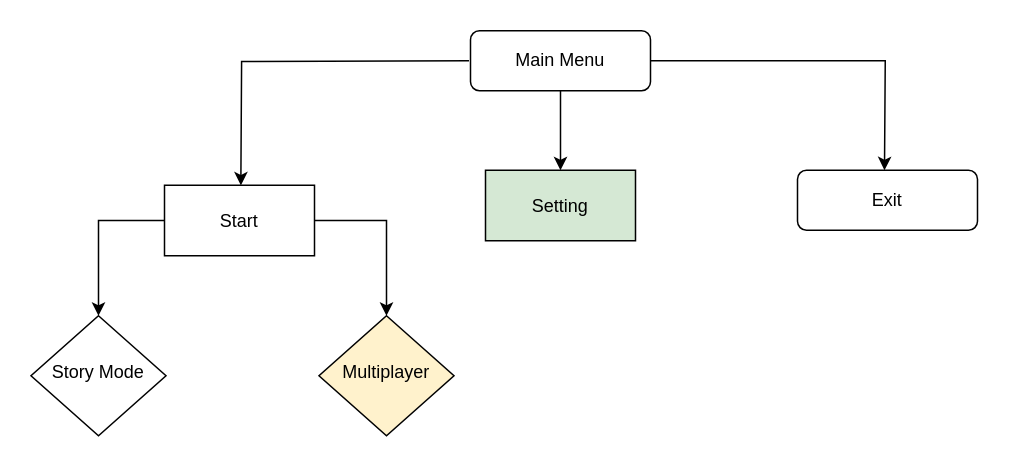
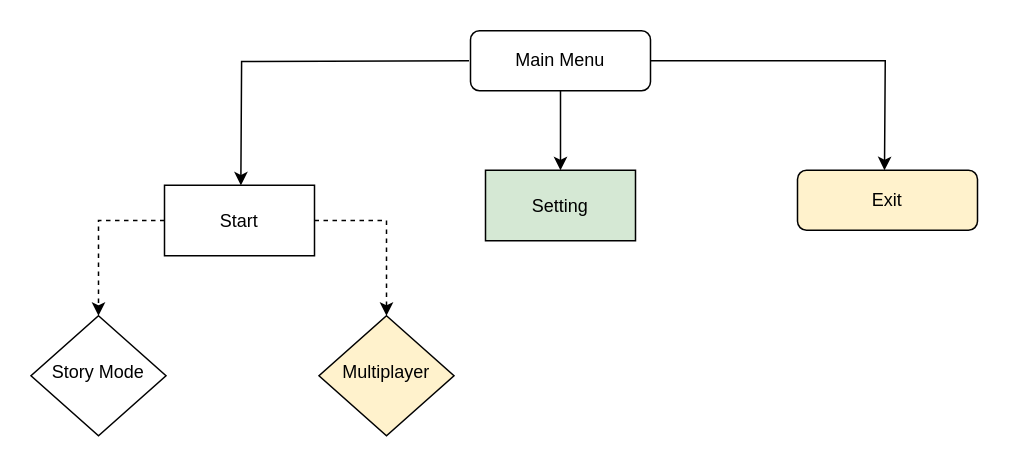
node "Exit": fillcolor #ffffff -> #fff2cc
edge "Start" -> "Multiplayer": style solid -> dashed
edge "Start" -> "Story Mode": style solid -> dashed
